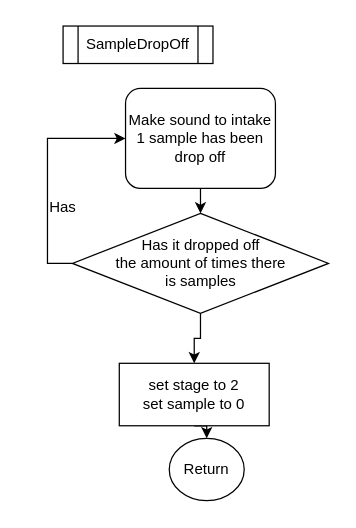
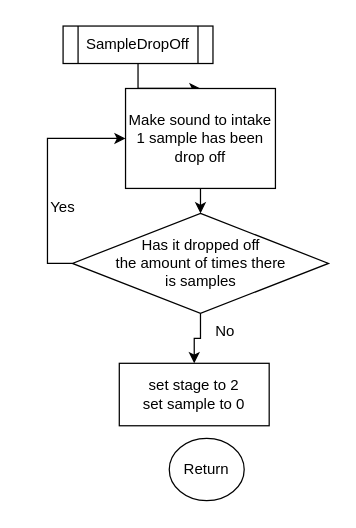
edge "SampleDropOff" -> "Make sound to intake 1 sample has been drop off": added
node "Make sound to intake 1 sample has been drop off": shape rounded rectangle -> rectangle
node "Has": label "Has" -> "Yes"
node "No": added
edge "set stage to 2 set sample to 0" -> "Return": removed
